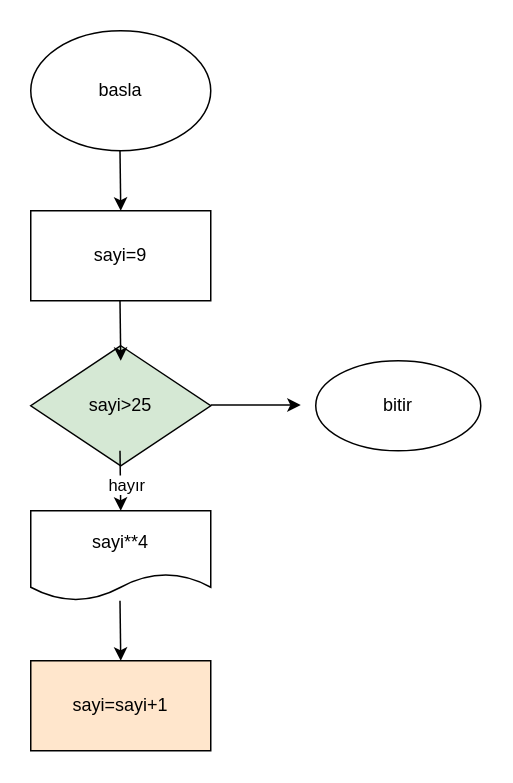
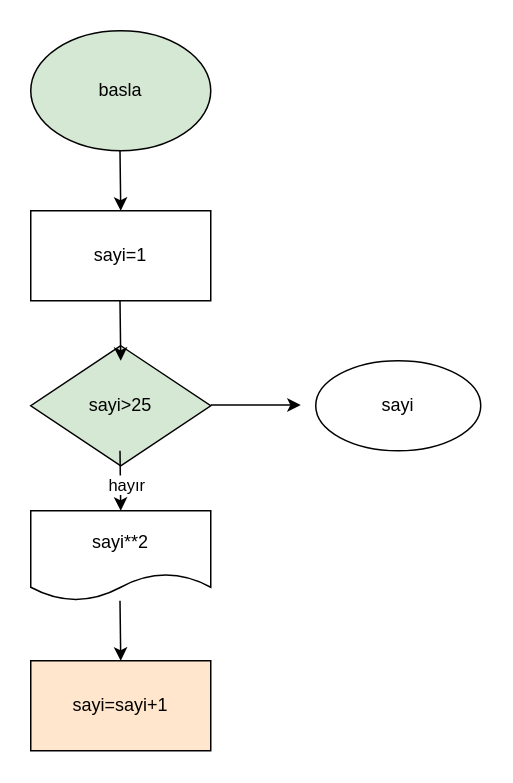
node "basla": fillcolor #ffffff -> #d5e8d4
node "sayi=9": label "sayi=9" -> "sayi=1"
node "bitir": label "bitir" -> "sayi"
node "sayi**4": label "sayi**4" -> "sayi**2"
